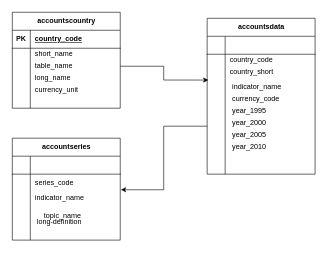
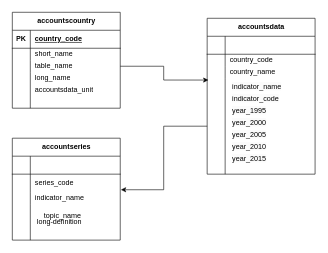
node "country_short": label "country_short" -> "country_name"
node "currency_unit": label "currency_unit" -> "accountsdata_unit"
node "currency_code": label "currency_code" -> "indicator_code"
node "year_2015": added
